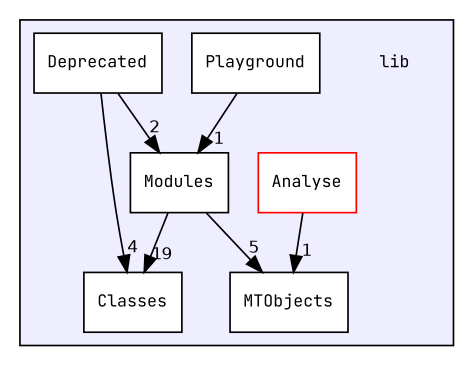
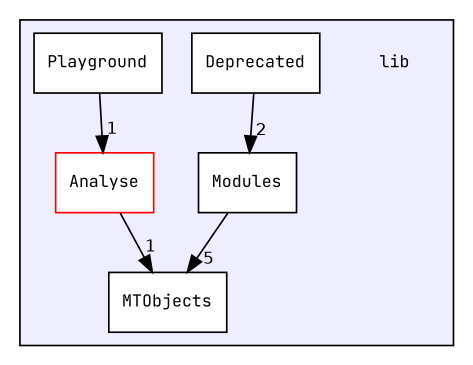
edge "Playground" -> "Modules": now "Playground" -> "Analyse"
node "Classes": removed
